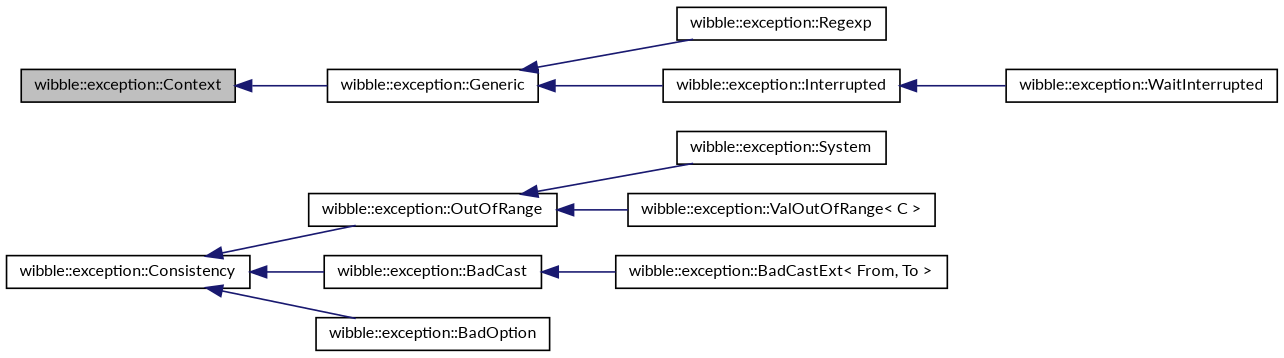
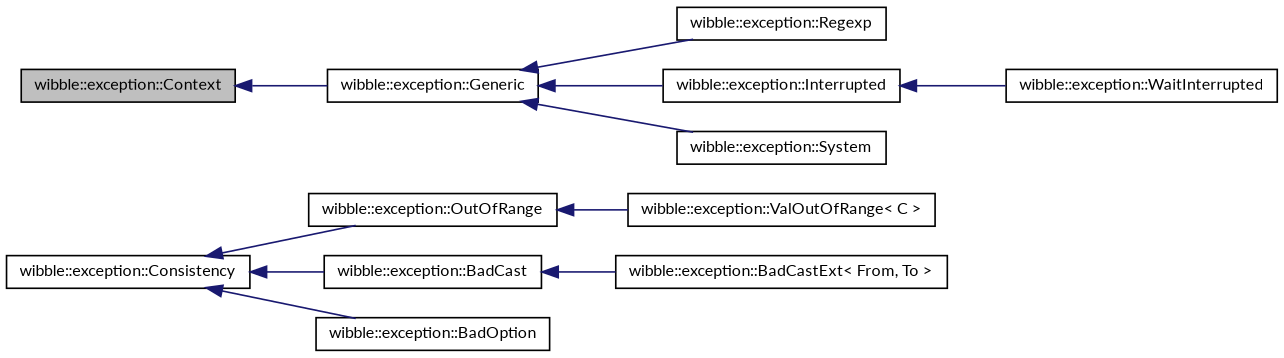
edge "wibble::exception::System" -> "wibble::exception::OutOfRange": now "wibble::exception::System" -> "wibble::exception::Generic"
